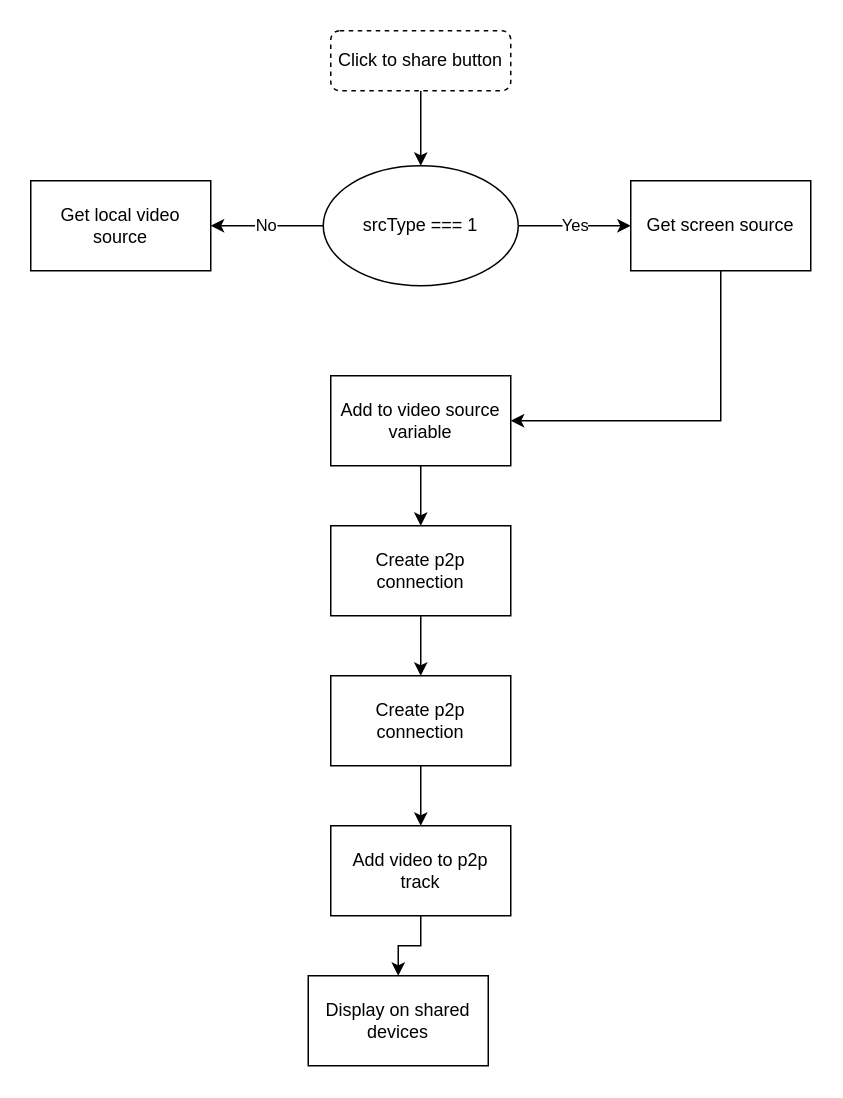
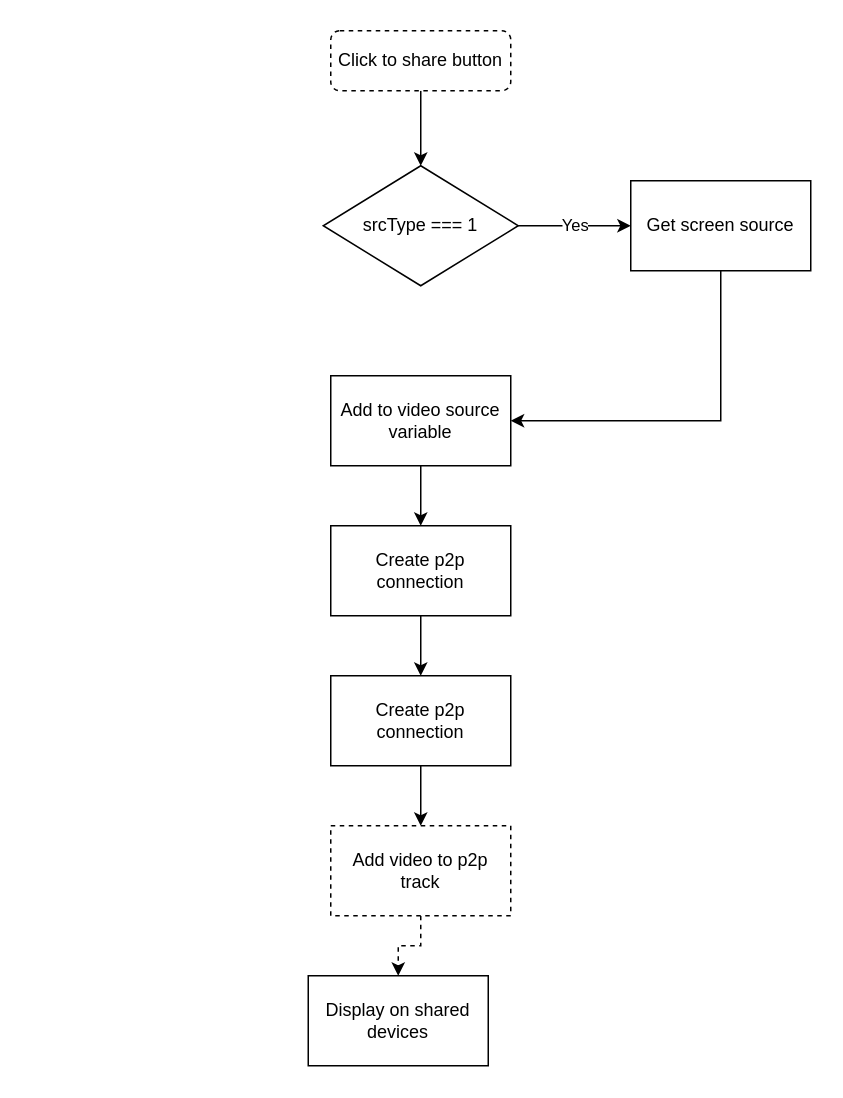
node "Get local video source": removed
edge "srcType === 1" -> "Get local video source": removed, label "No"
node "srcType === 1": shape ellipse -> diamond
node "Add video to p2p track": style solid -> dashed
edge "Add video to p2p track" -> "Display on shared devices": style solid -> dashed
